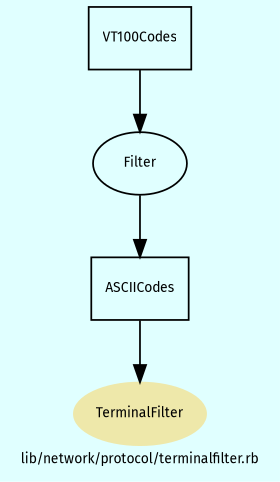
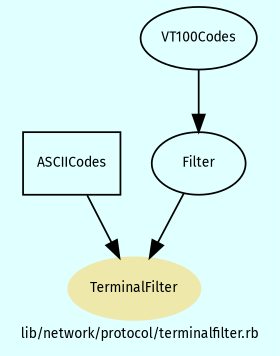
node "VT100Codes": shape box -> ellipse
edge "Filter" -> "ASCIICodes": now "Filter" -> "TerminalFilter"
